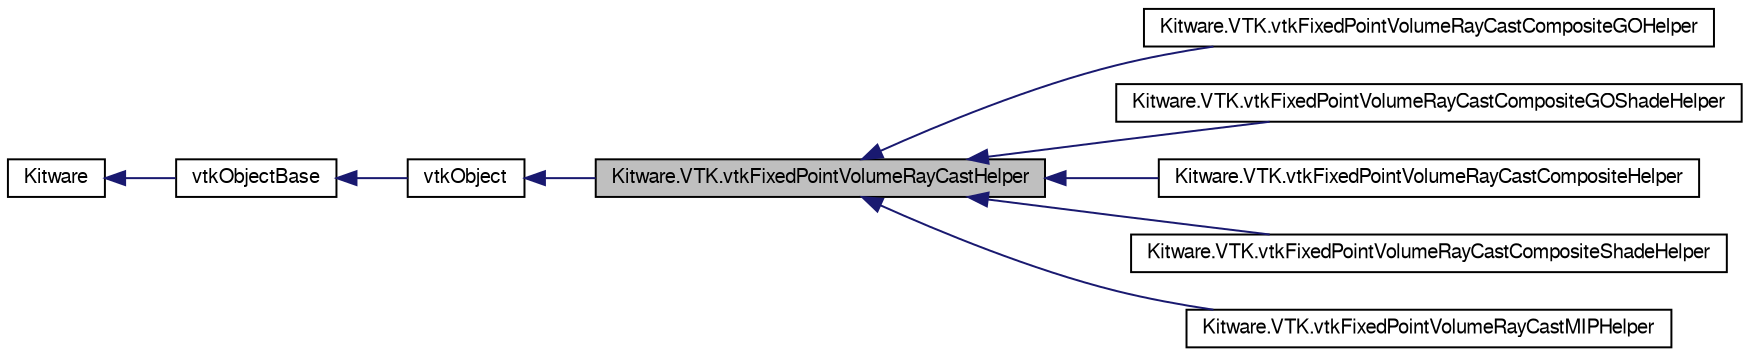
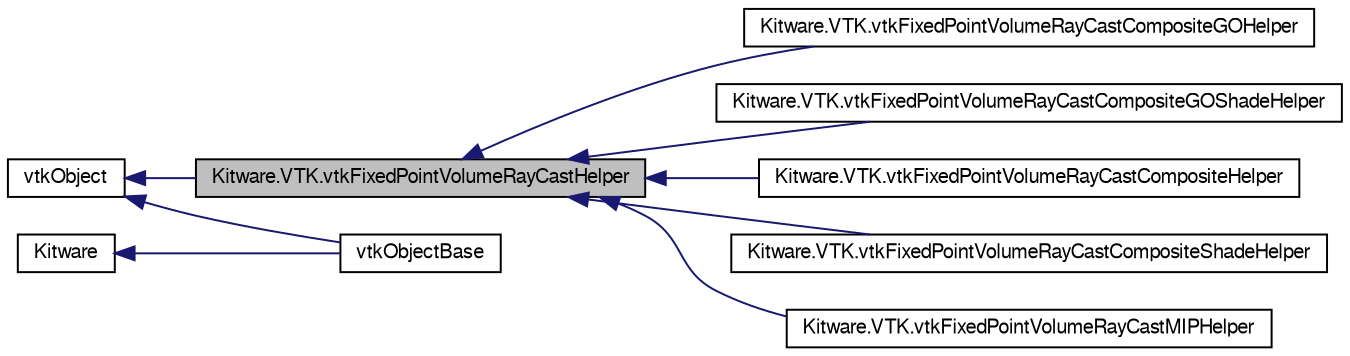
edge "vtkObject" -> "vtkObjectBase": reversed
